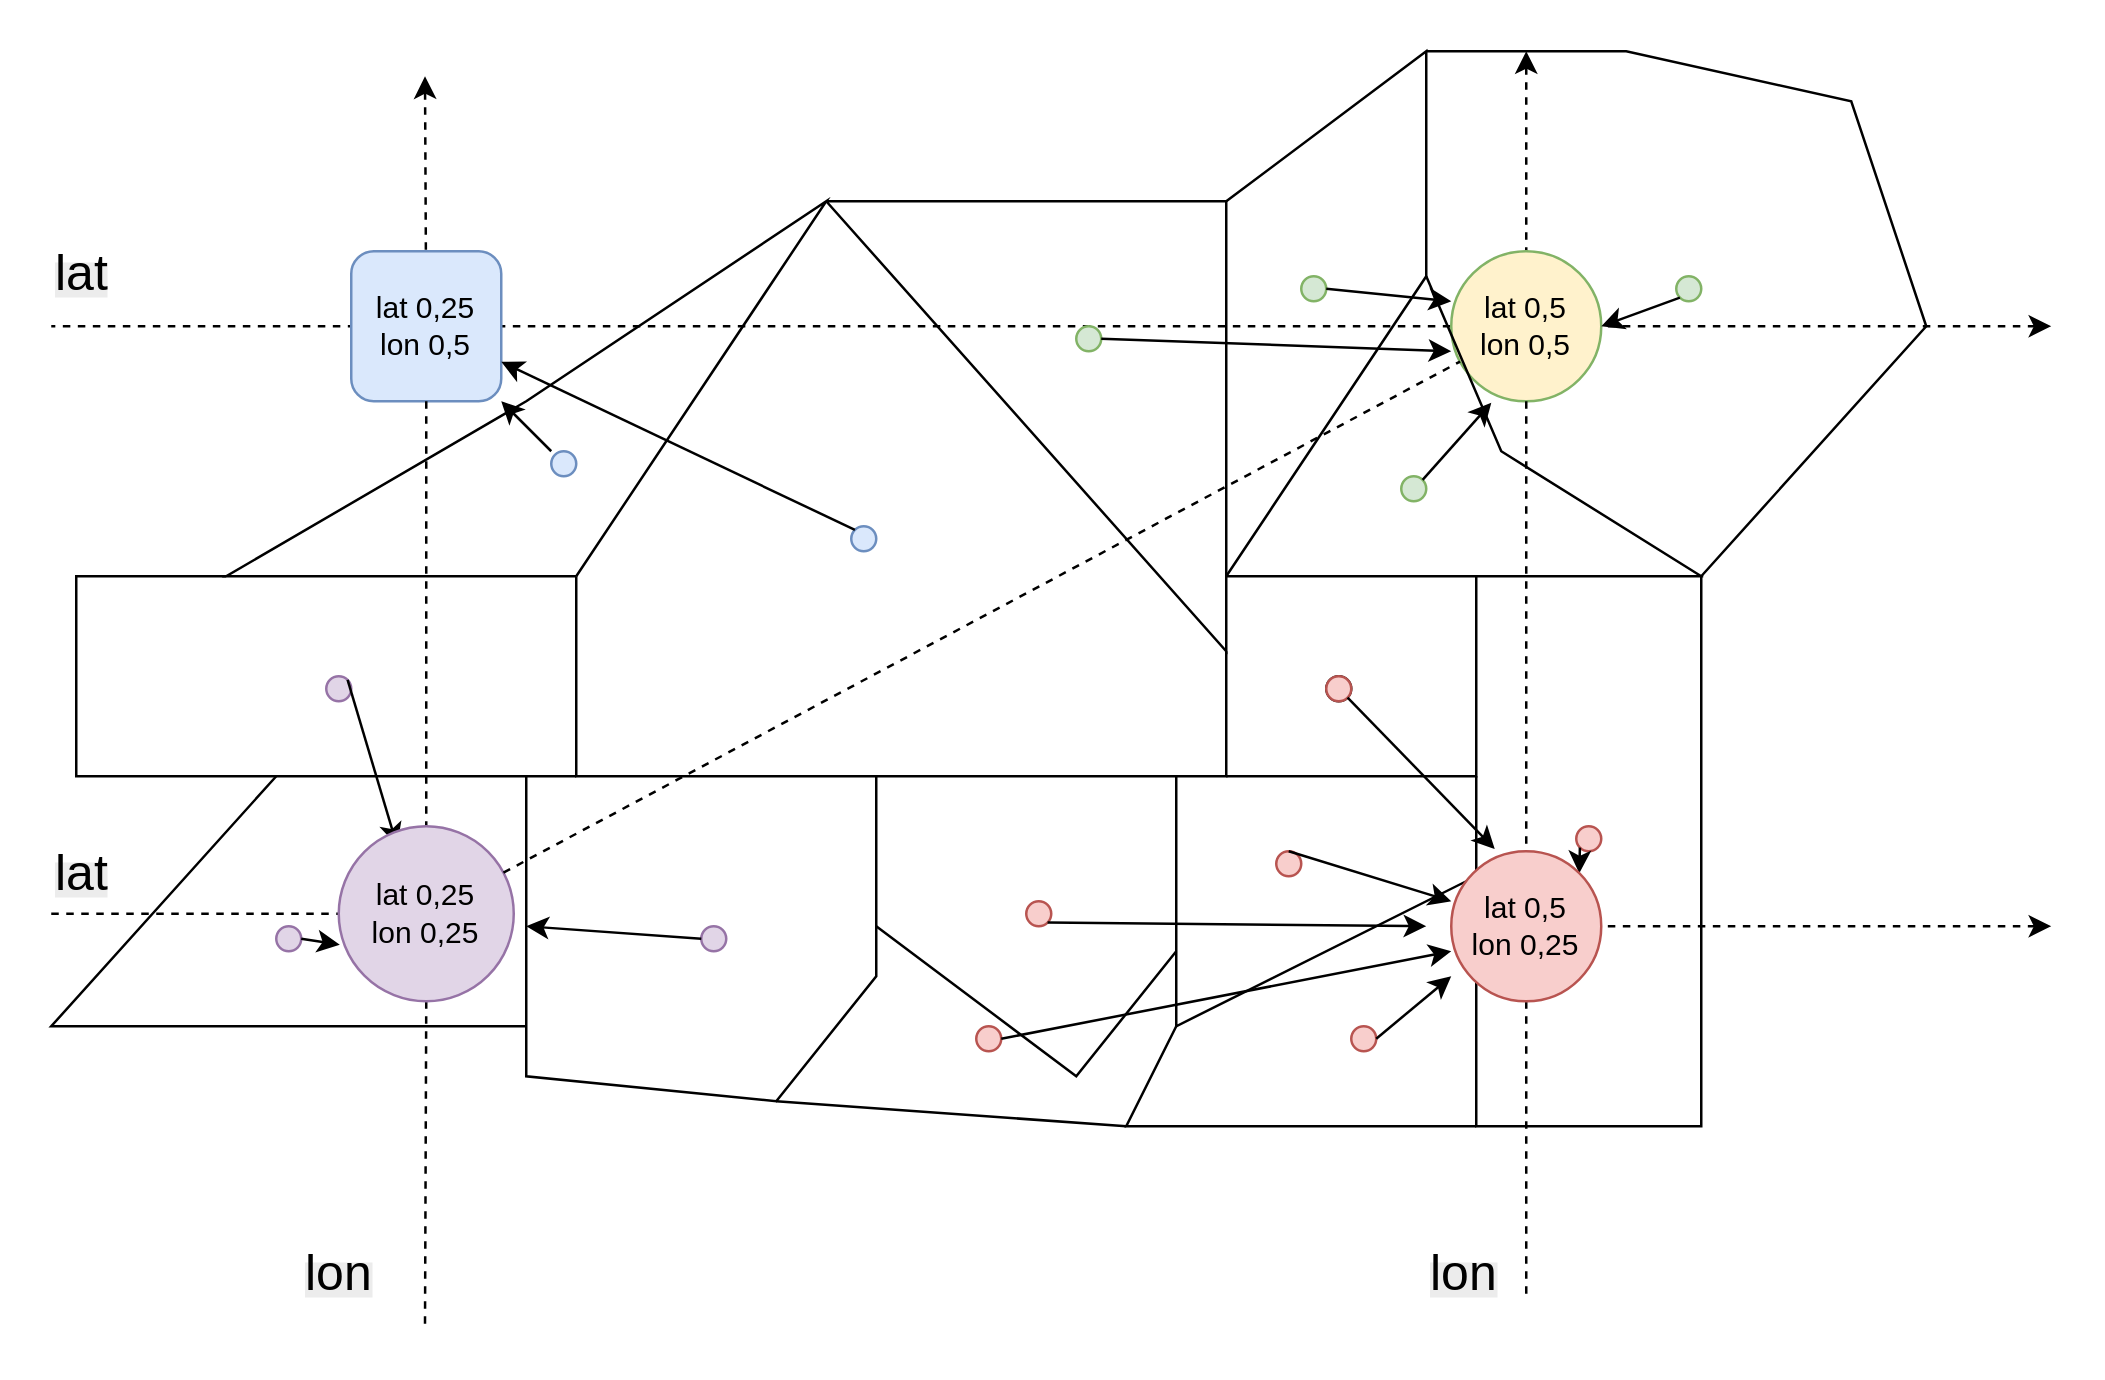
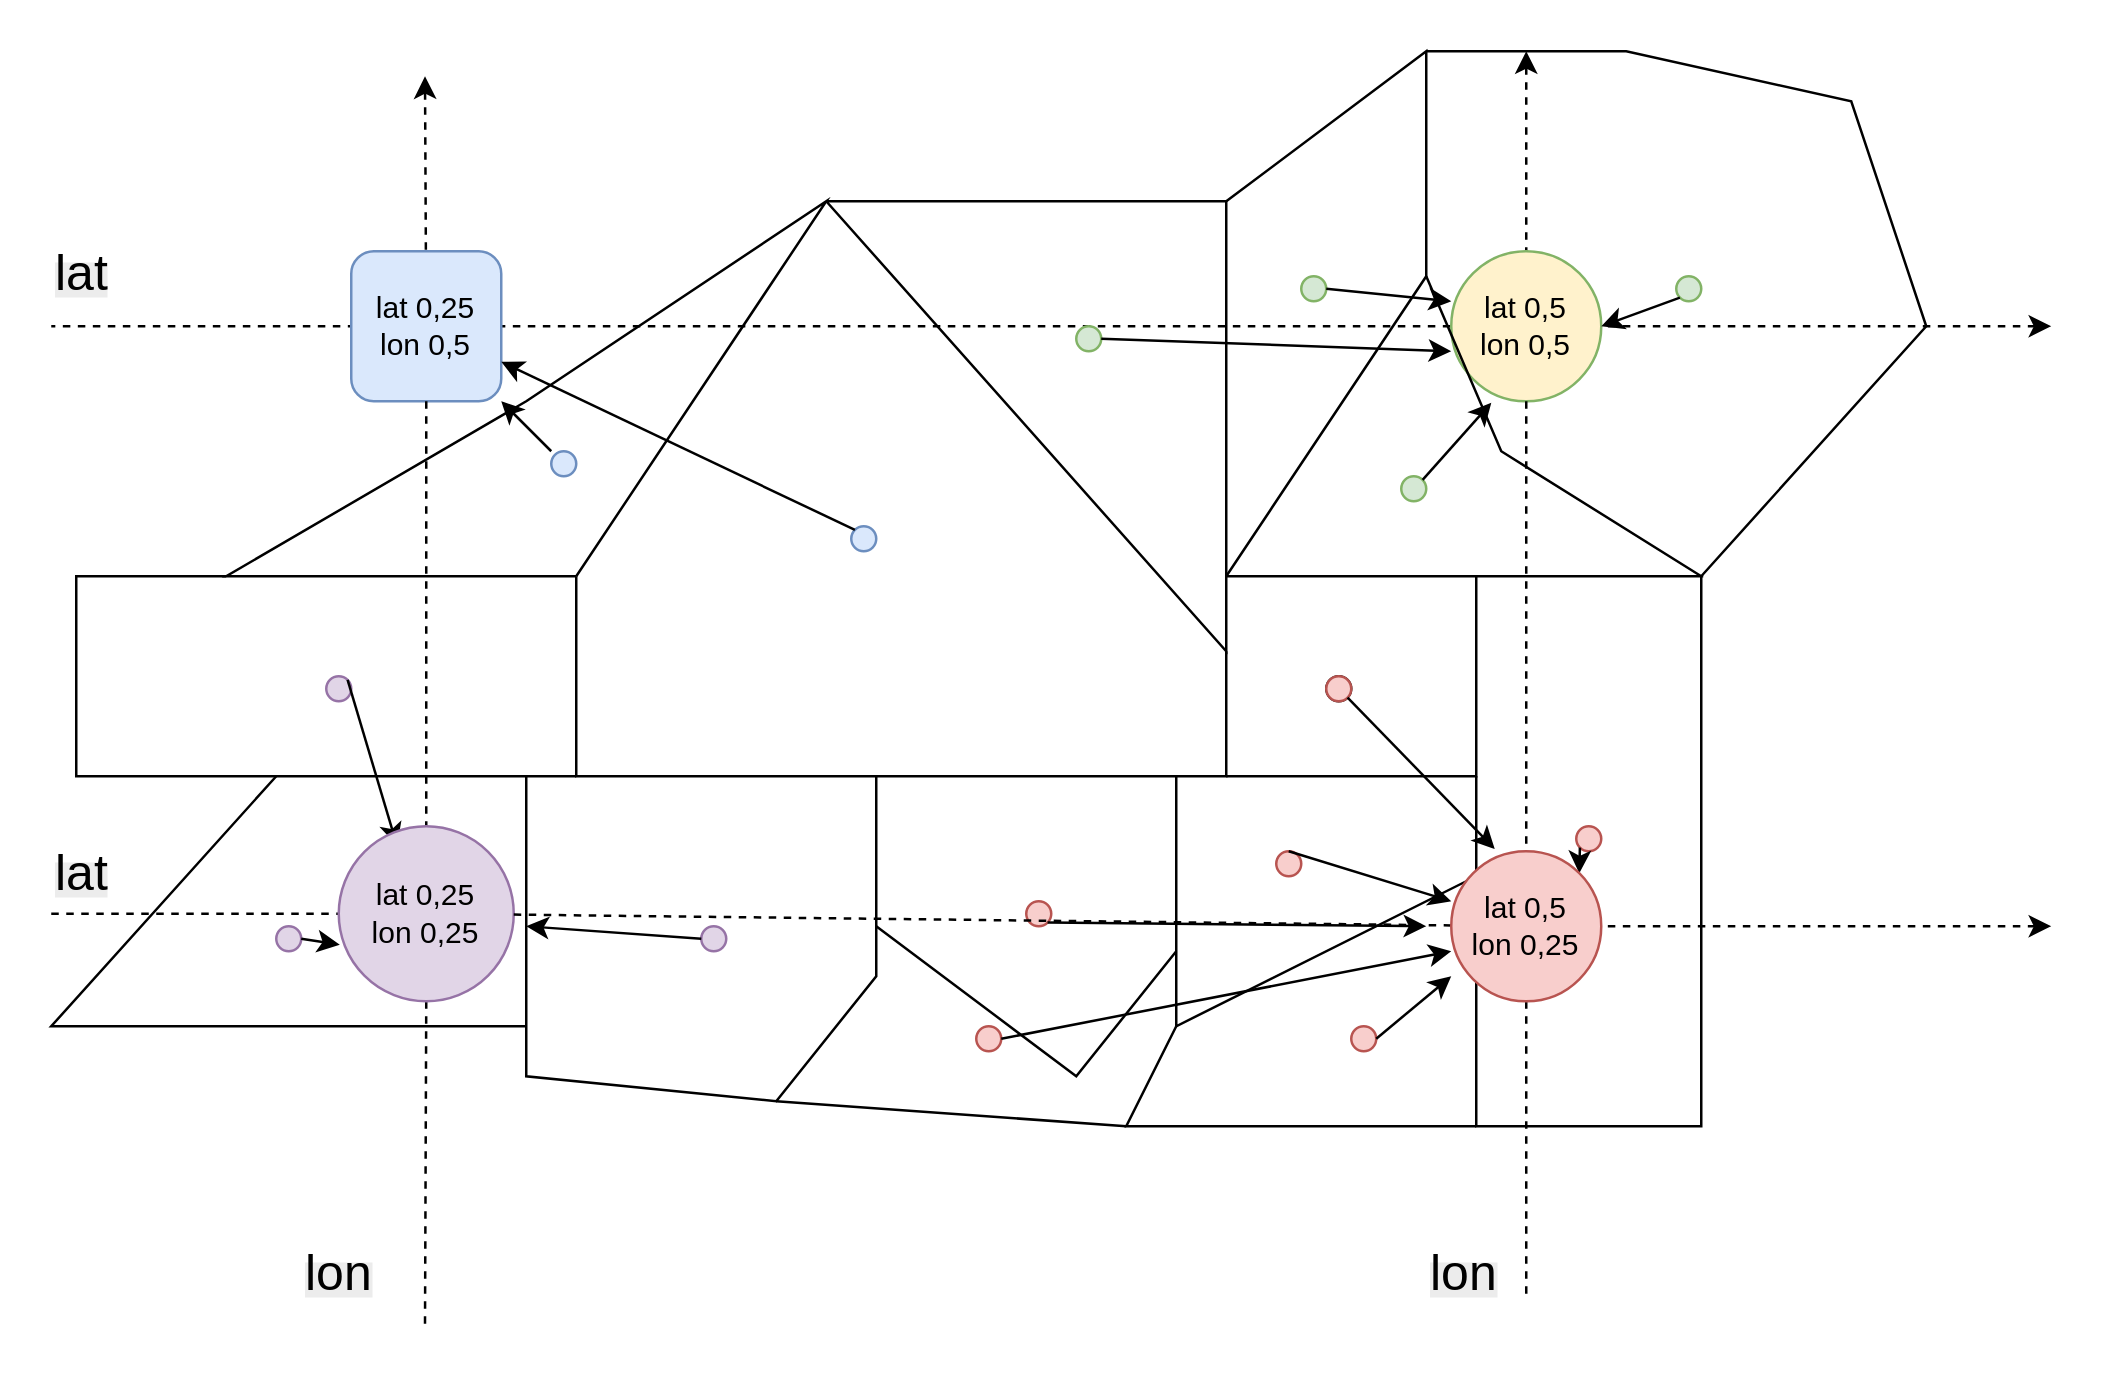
edge "lat 0,5 lon 0,5" -- "lat 0,25 lon 0,25": now "lat 0,5 lon 0,25" -- "lat 0,25 lon 0,25"
